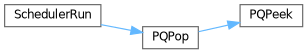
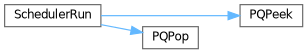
edge "PQPop" -> "PQPeek": now "SchedulerRun" -> "PQPeek"
